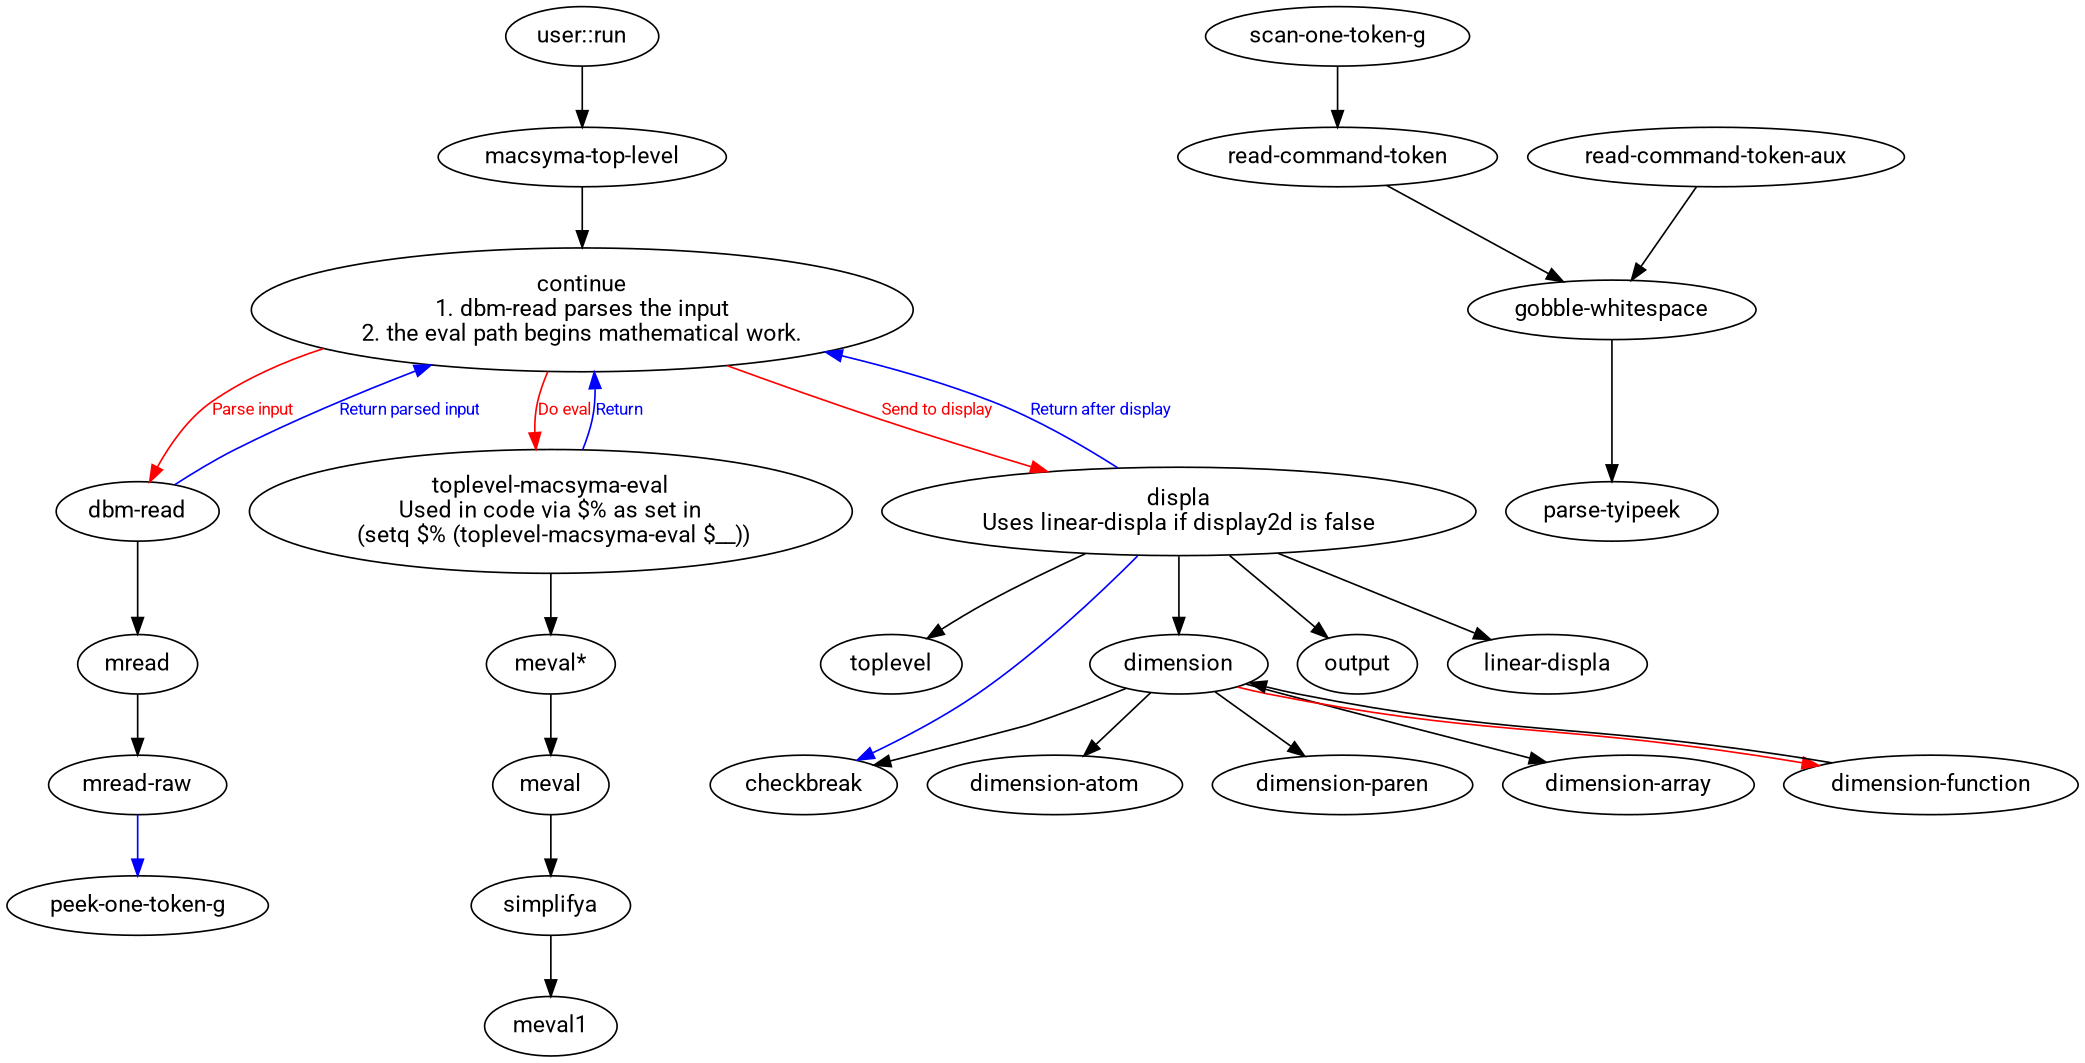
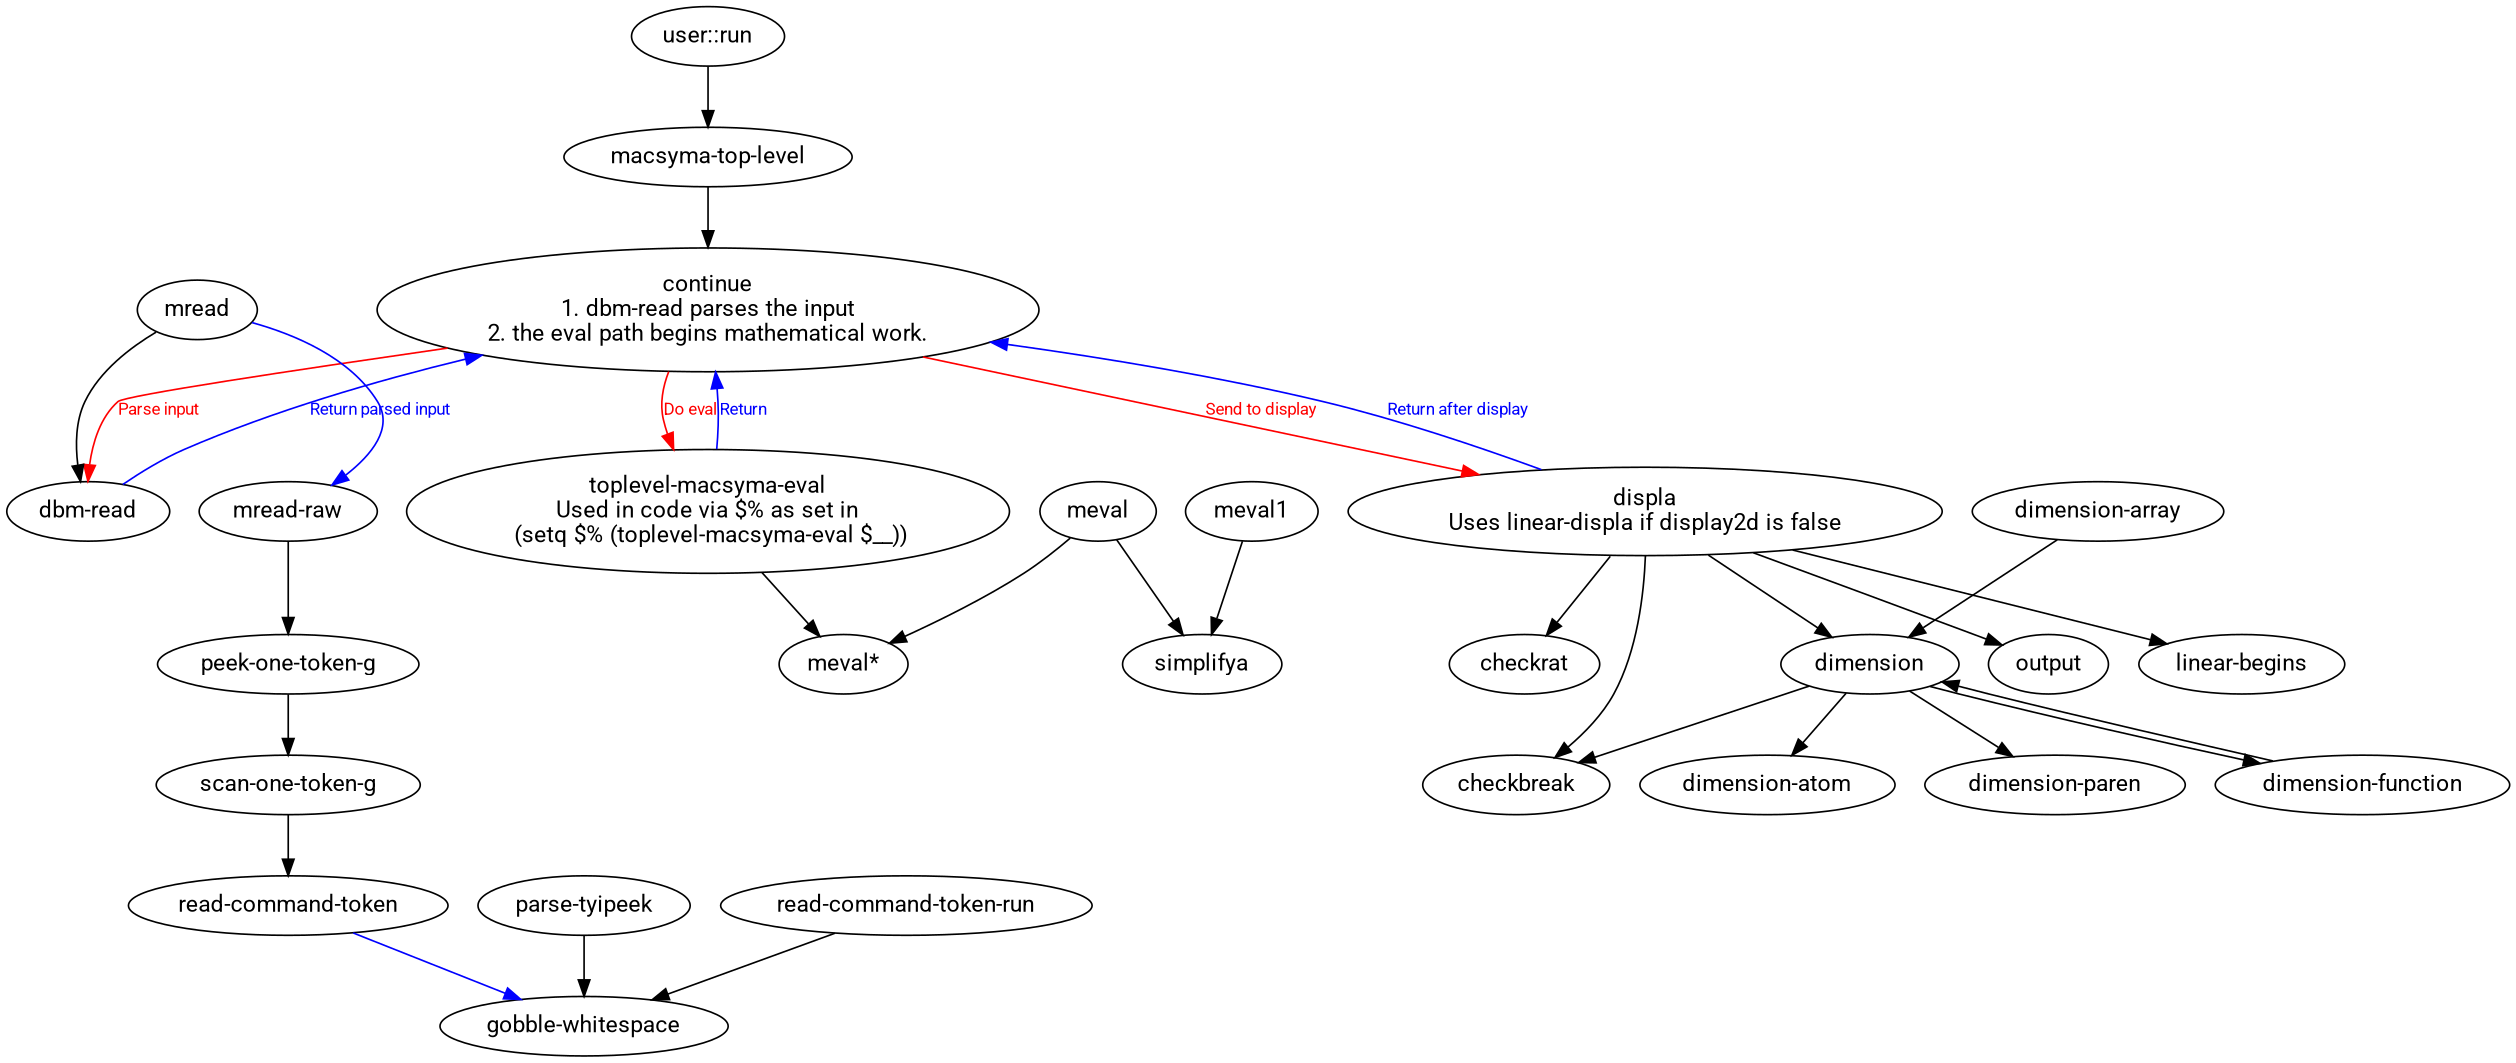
node "read-command-token-aux": label "read-command-token-aux" -> "read-command-token-run"
edge "read-command-token" -> "gobble-whitespace": color black -> blue
edge "gobble-whitespace" -> "parse-tyipeek": reversed
edge "dbm-read" -> "mread": reversed
node "toplevel": label "toplevel" -> "checkrat"
node "linear-displa": label "linear-displa" -> "linear-begins"
edge "displa Uses linear-displa if display2d is false" -> "checkbreak": color blue -> black
edge "mread" -> "mread-raw": color black -> blue
edge "peek-one-token-g" -> "scan-one-token-g": added
edge "meval*" -> "meval": reversed
edge "dimension" -> "dimension-array": reversed
edge "dimension" -> "dimension-function": color red -> black
edge "mread-raw" -> "peek-one-token-g": color blue -> black
edge "simplifya" -> "meval1": reversed
